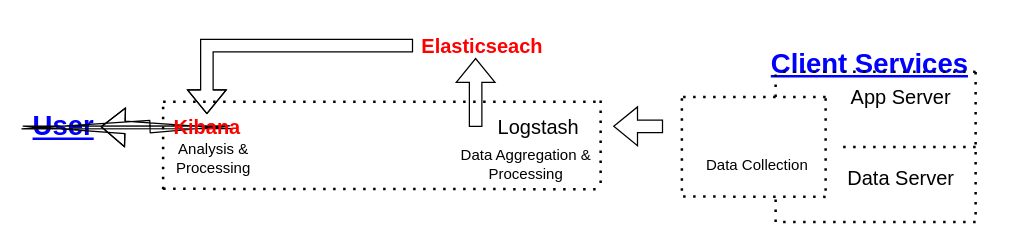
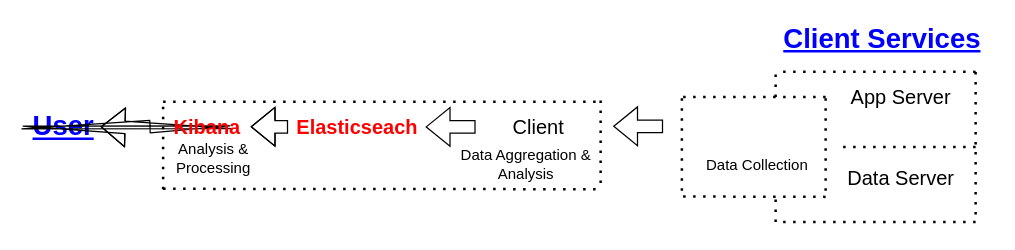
node "Elasticseach": moved (482, 45) -> (357, 127)
node "Client Services": moved (869, 64) -> (882, 39)
node "Logstash": label "Logstash" -> "Client"
node "Data Aggregation & Processing": label "Data Aggregation & Processing" -> "Data Aggregation & Analysis"
